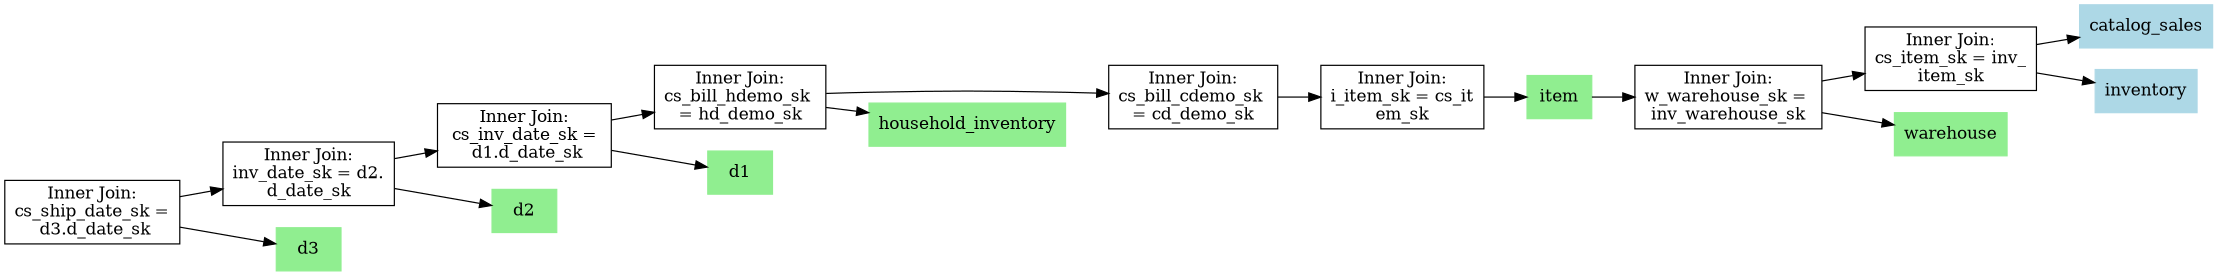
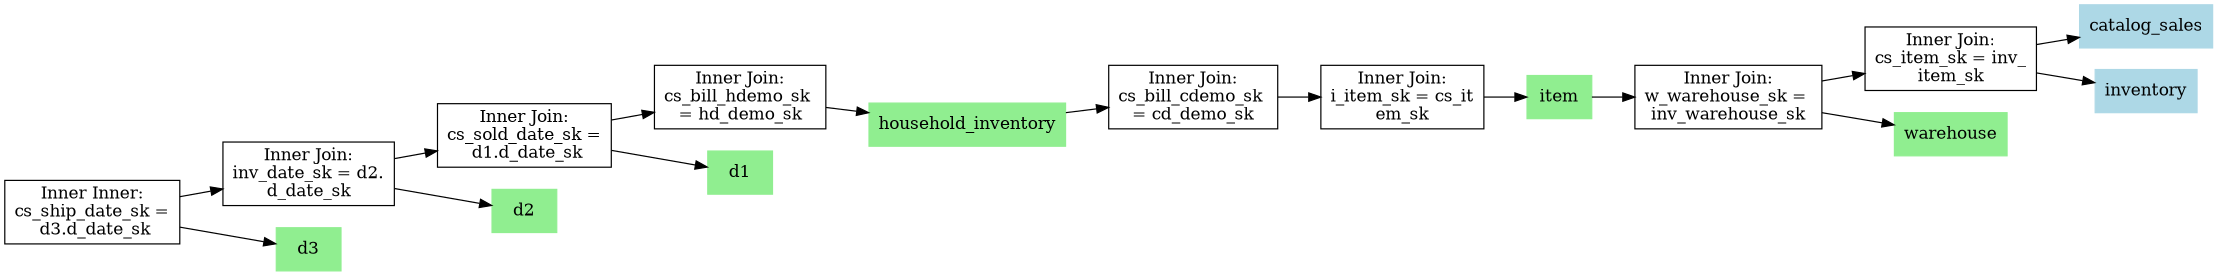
edge "Inner Join: cs_bill_hdemo_sk = hd_demo_sk" -> "Inner Join: cs_bill_cdemo_sk = cd_demo_sk": now "household_inventory" -> "Inner Join: cs_bill_cdemo_sk = cd_demo_sk"
node "Inner Join: cs_inv_date_sk = d1.d_date_sk": label "Inner Join: cs_inv_date_sk = d1.d_date_sk" -> "Inner Join: cs_sold_date_sk = d1.d_date_sk"
node "Inner Join: cs_ship_date_sk = d3.d_date_sk": label "Inner Join: cs_ship_date_sk = d3.d_date_sk" -> "Inner Inner: cs_ship_date_sk = d3.d_date_sk"
